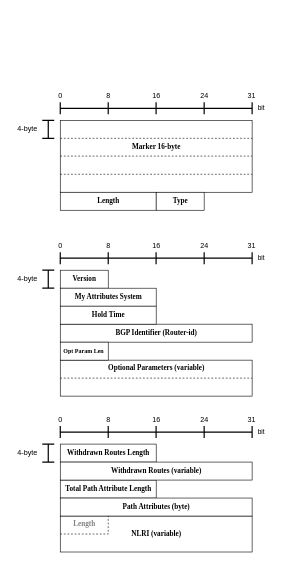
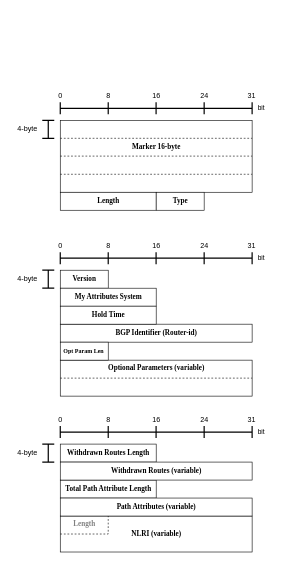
node "Path Attributes (byte)": label "Path Attributes (byte)" -> "Path Attributes (variable)"
